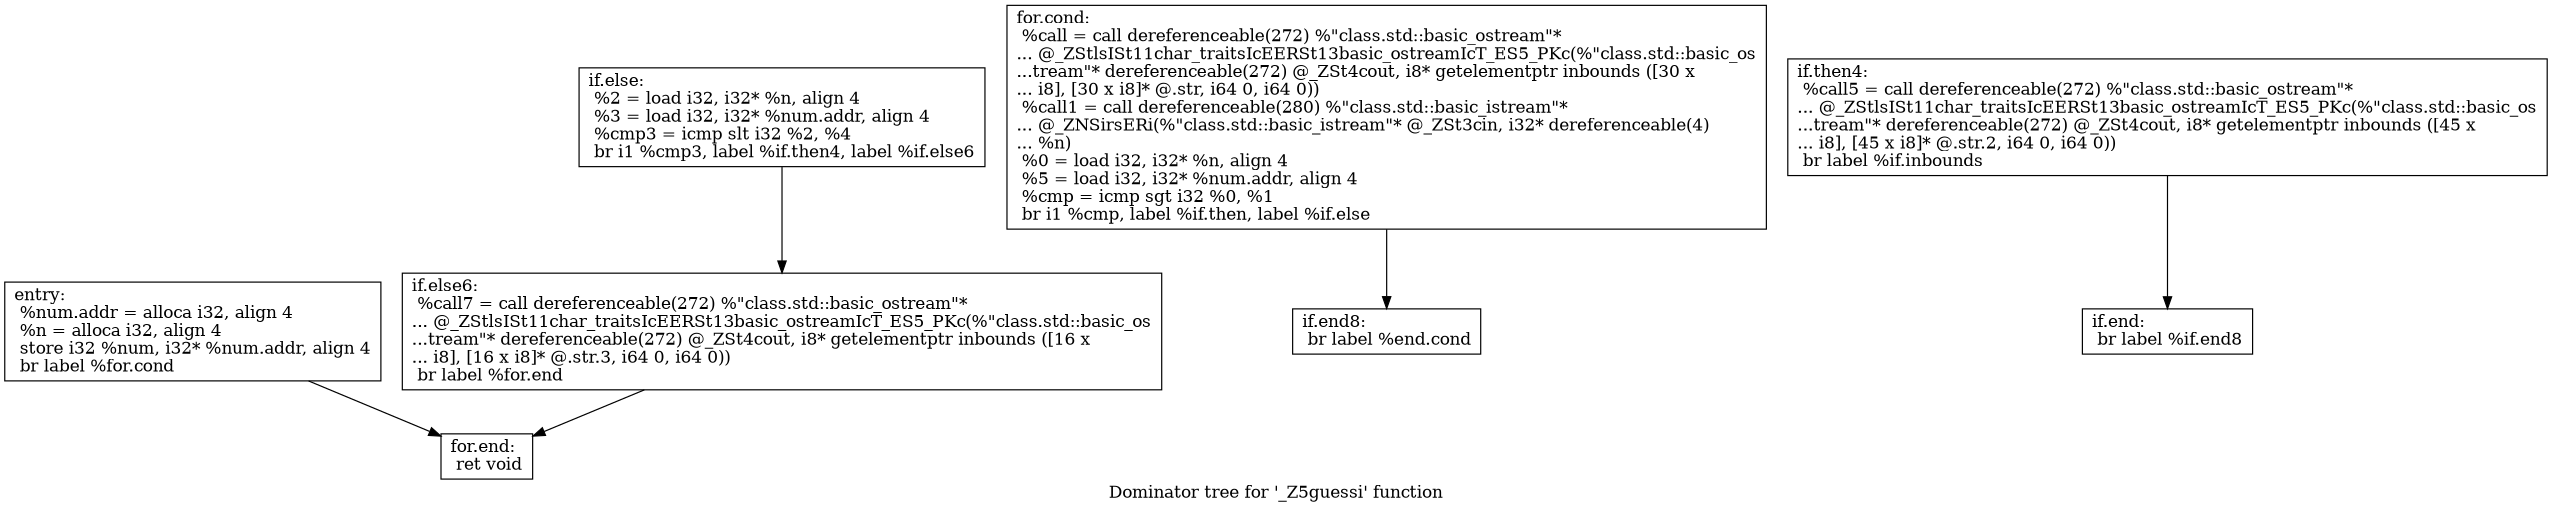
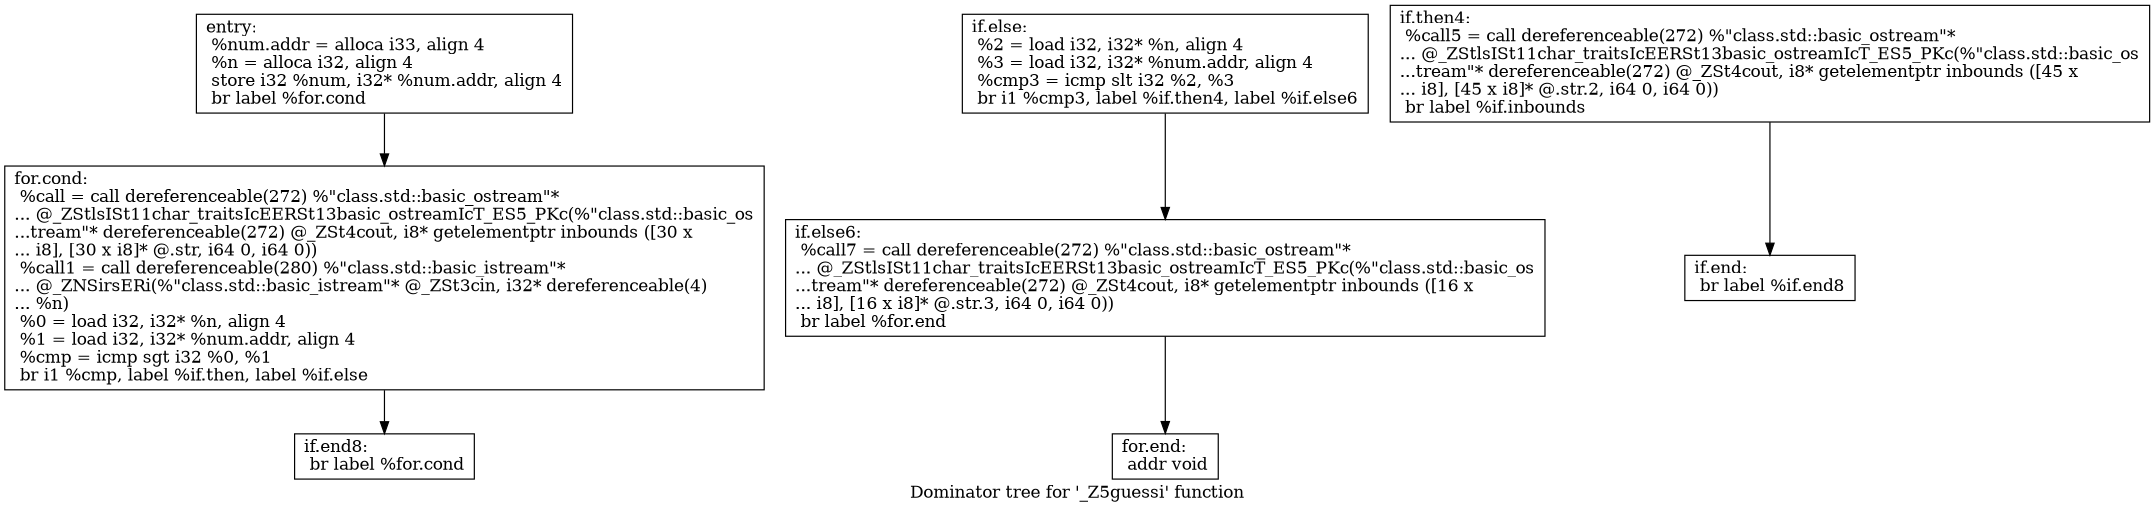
node "if.else:": text "%cmp3 = icmp slt i32 %2, %4" -> "%cmp3 = icmp slt i32 %2, %3"
node "for.cond:": text "%5 = load i32, i32* %num.addr, align 4" -> "%1 = load i32, i32* %num.addr, align 4"
node "entry:": text "%num.addr = alloca i32, align 4" -> "%num.addr = alloca i33, align 4"
node "if.end8:": text "br label %end.cond" -> "br label %for.cond"
edge "entry:" -> "for.end:": now "entry:" -> "for.cond:"
node "for.end:": text "ret void" -> "addr void"
